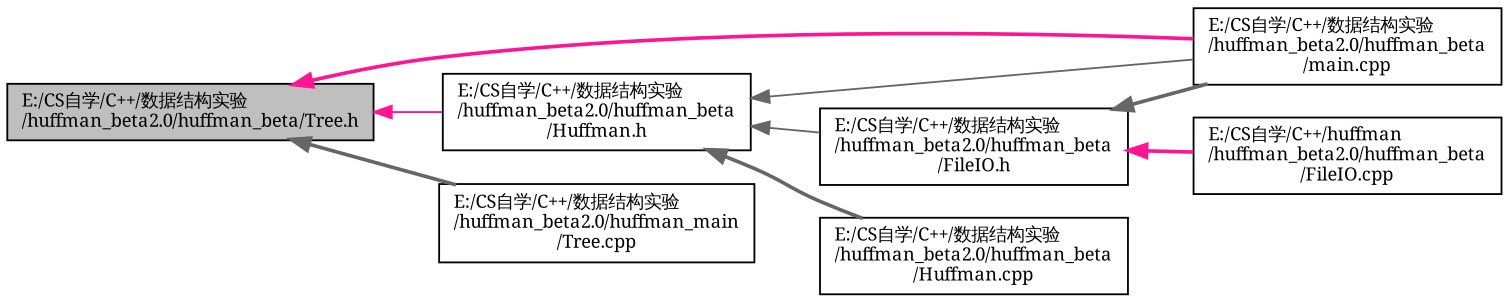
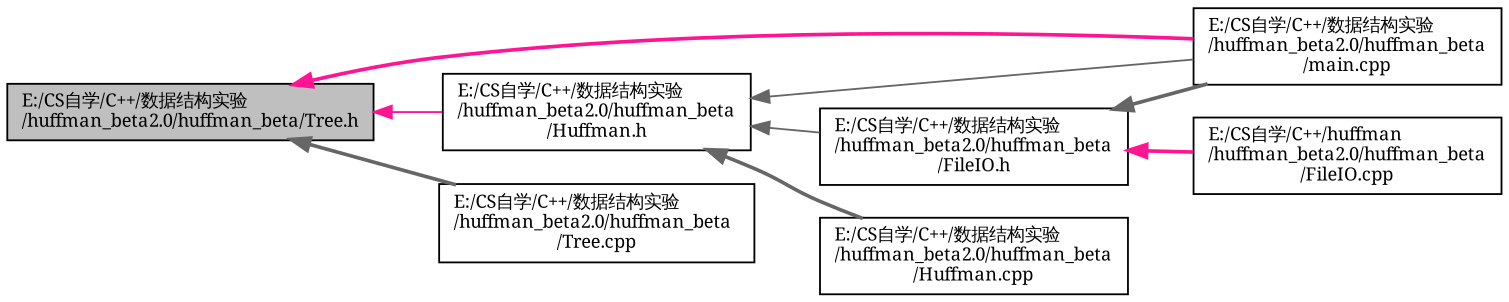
node "E:/CS自学/C++/数据结构实验 /huffman_beta2.0/huffman_main /Tree.cpp": label "E:/CS自学/C++/数据结构实验 /huffman_beta2.0/huffman_main /Tree.cpp" -> "E:/CS自学/C++/数据结构实验 /huffman_beta2.0/huffman_beta /Tree.cpp"
